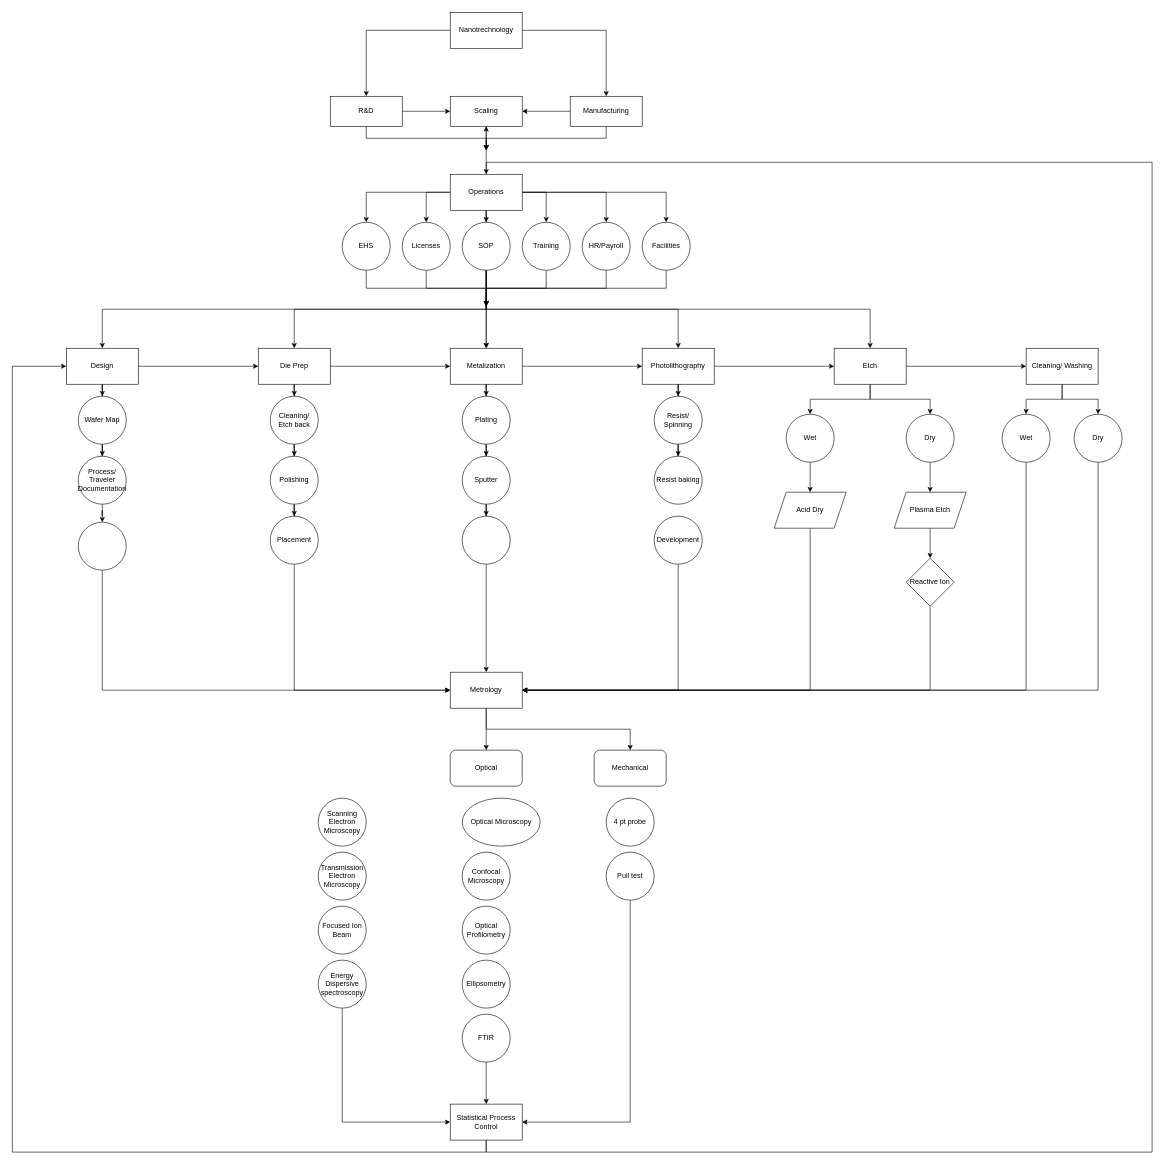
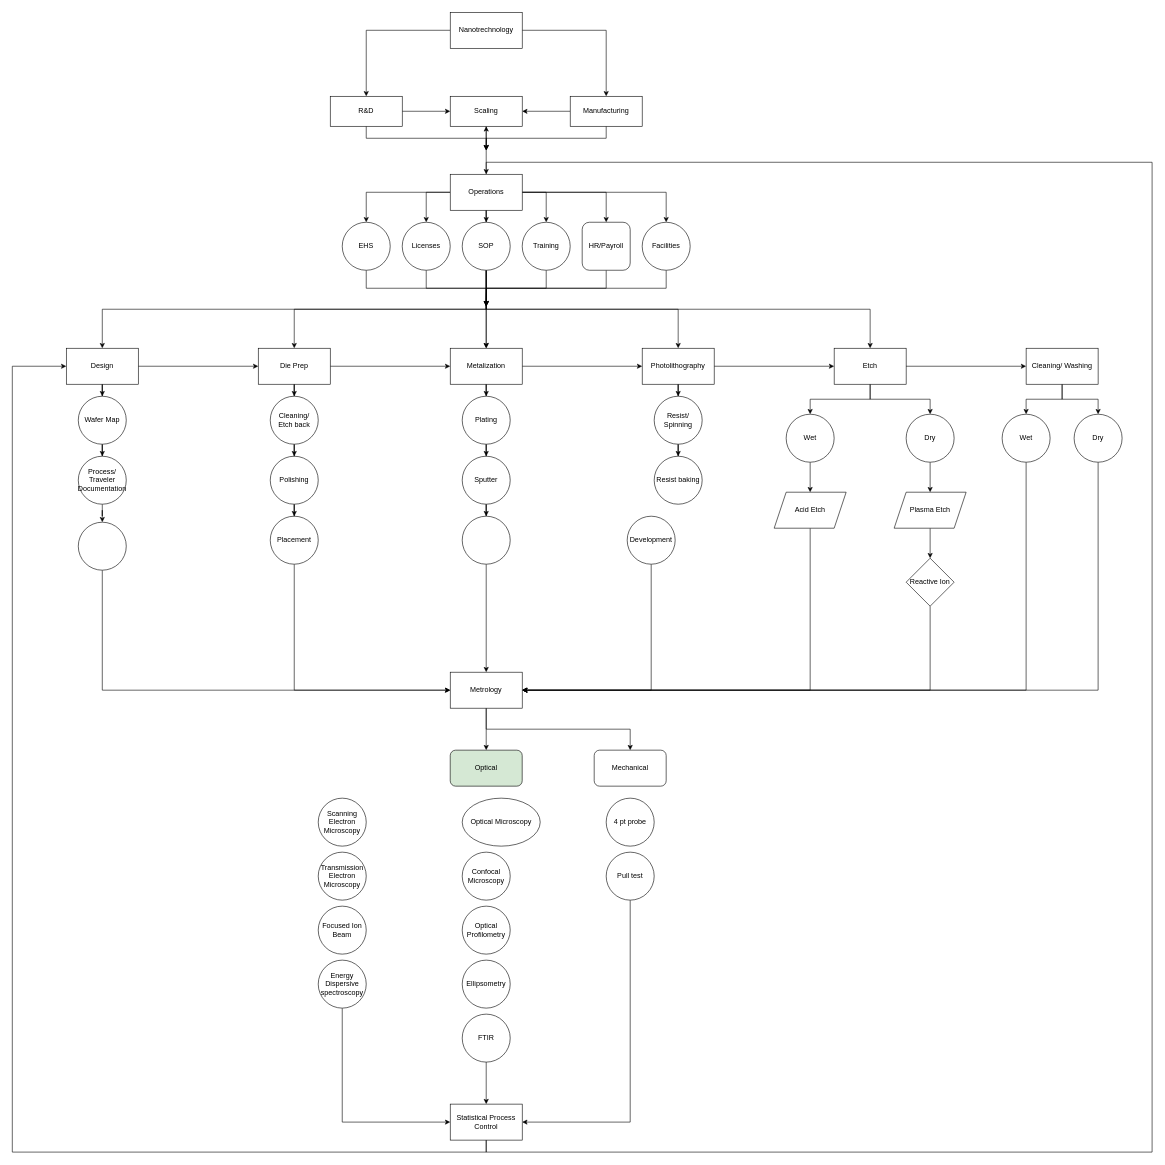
node "HR/Payroll": shape ellipse -> rounded rectangle
node "Acid Dry": label "Acid Dry" -> "Acid Etch"
node "Development": moved (678, 540) -> (651, 540)
node "Optical": fillcolor #ffffff -> #d5e8d4
